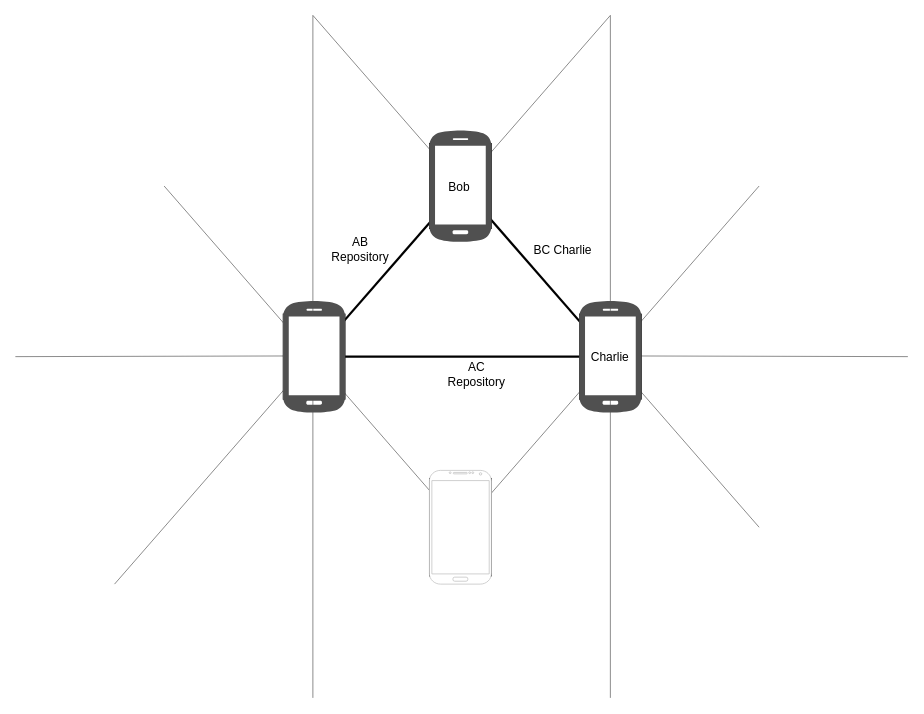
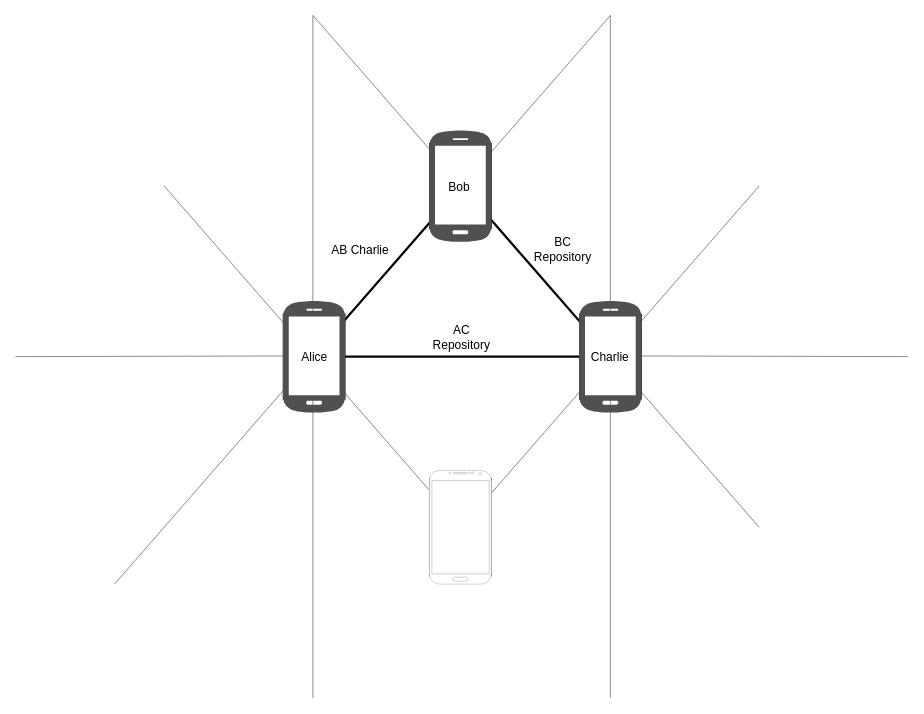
node "AB Repository": label "AB Repository" -> "AB Charlie"
node "BC Charlie": label "BC Charlie" -> "BC Repository"
node "Alice": added
node "AC Repository": moved (477, 374) -> (462, 337)
